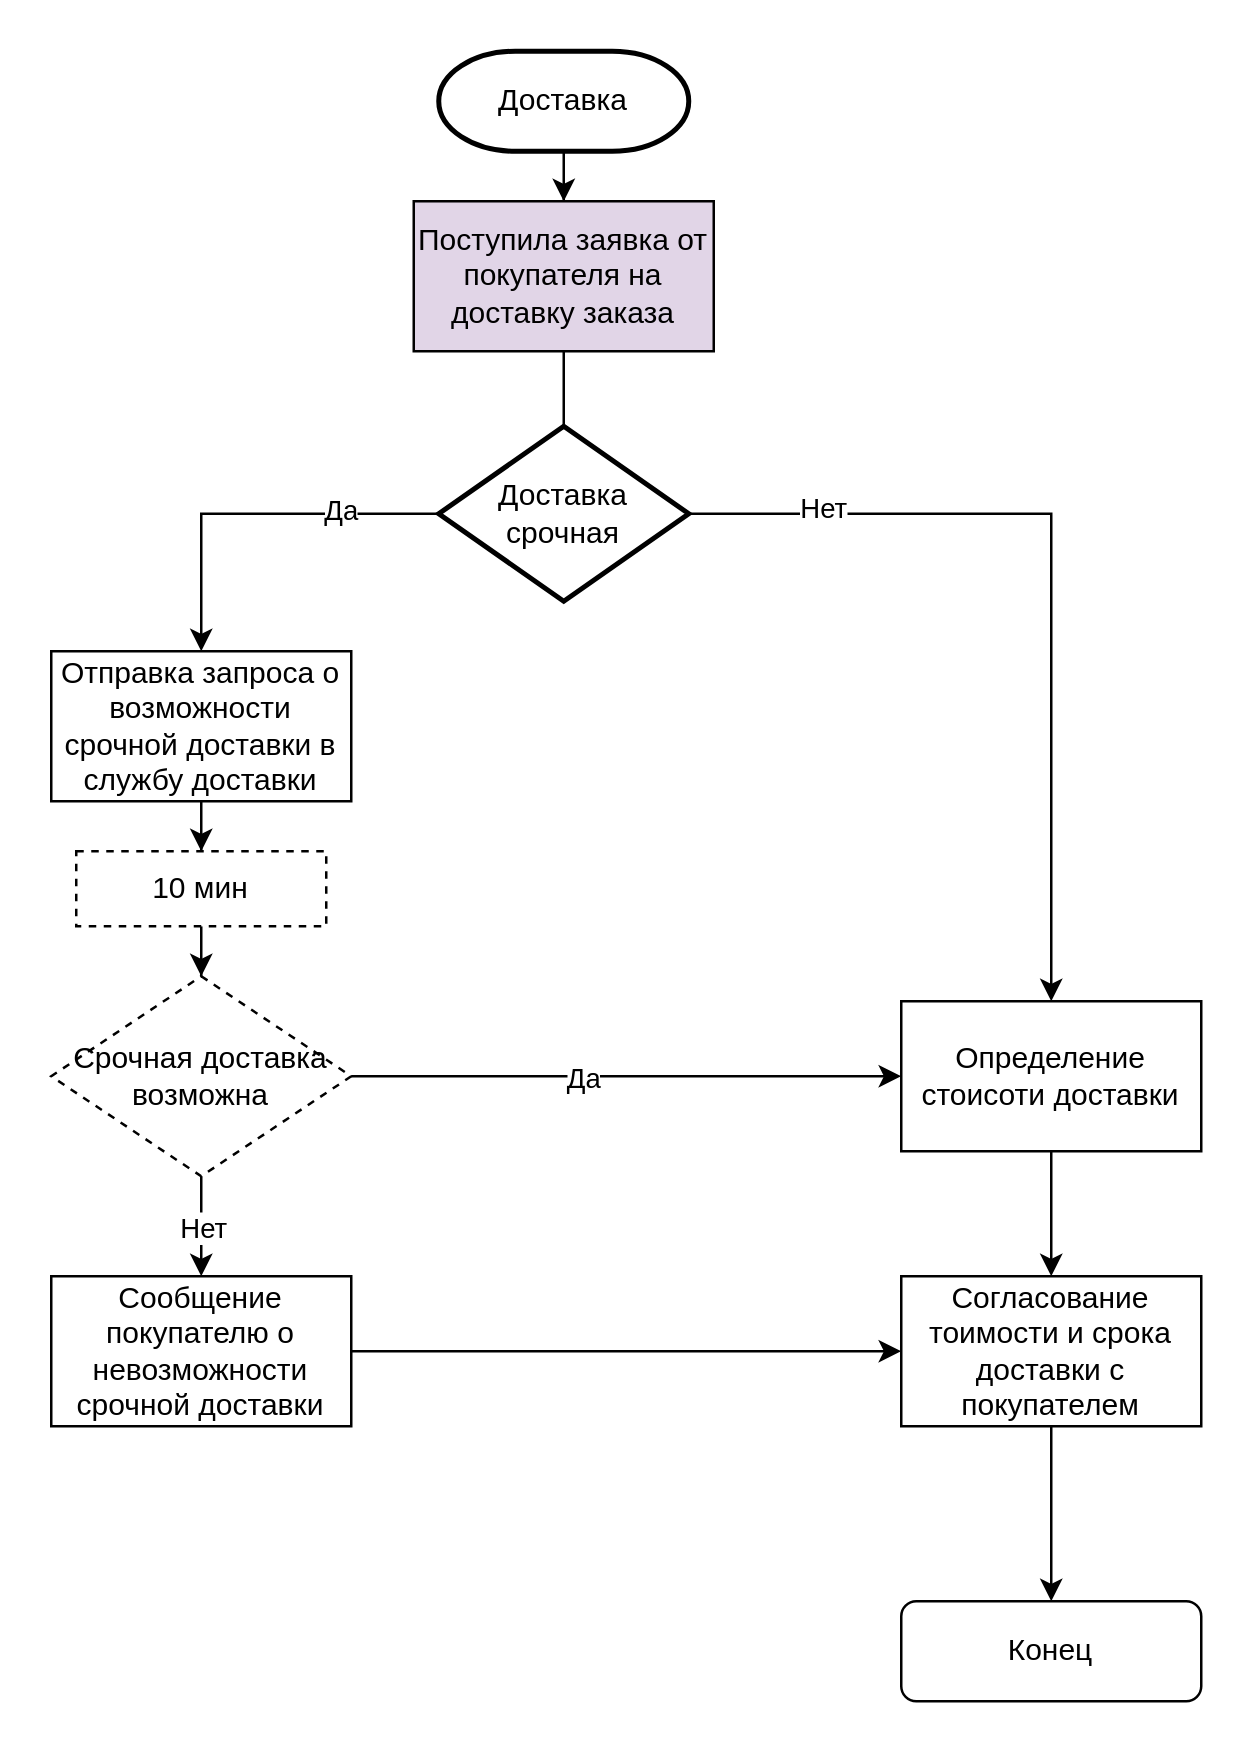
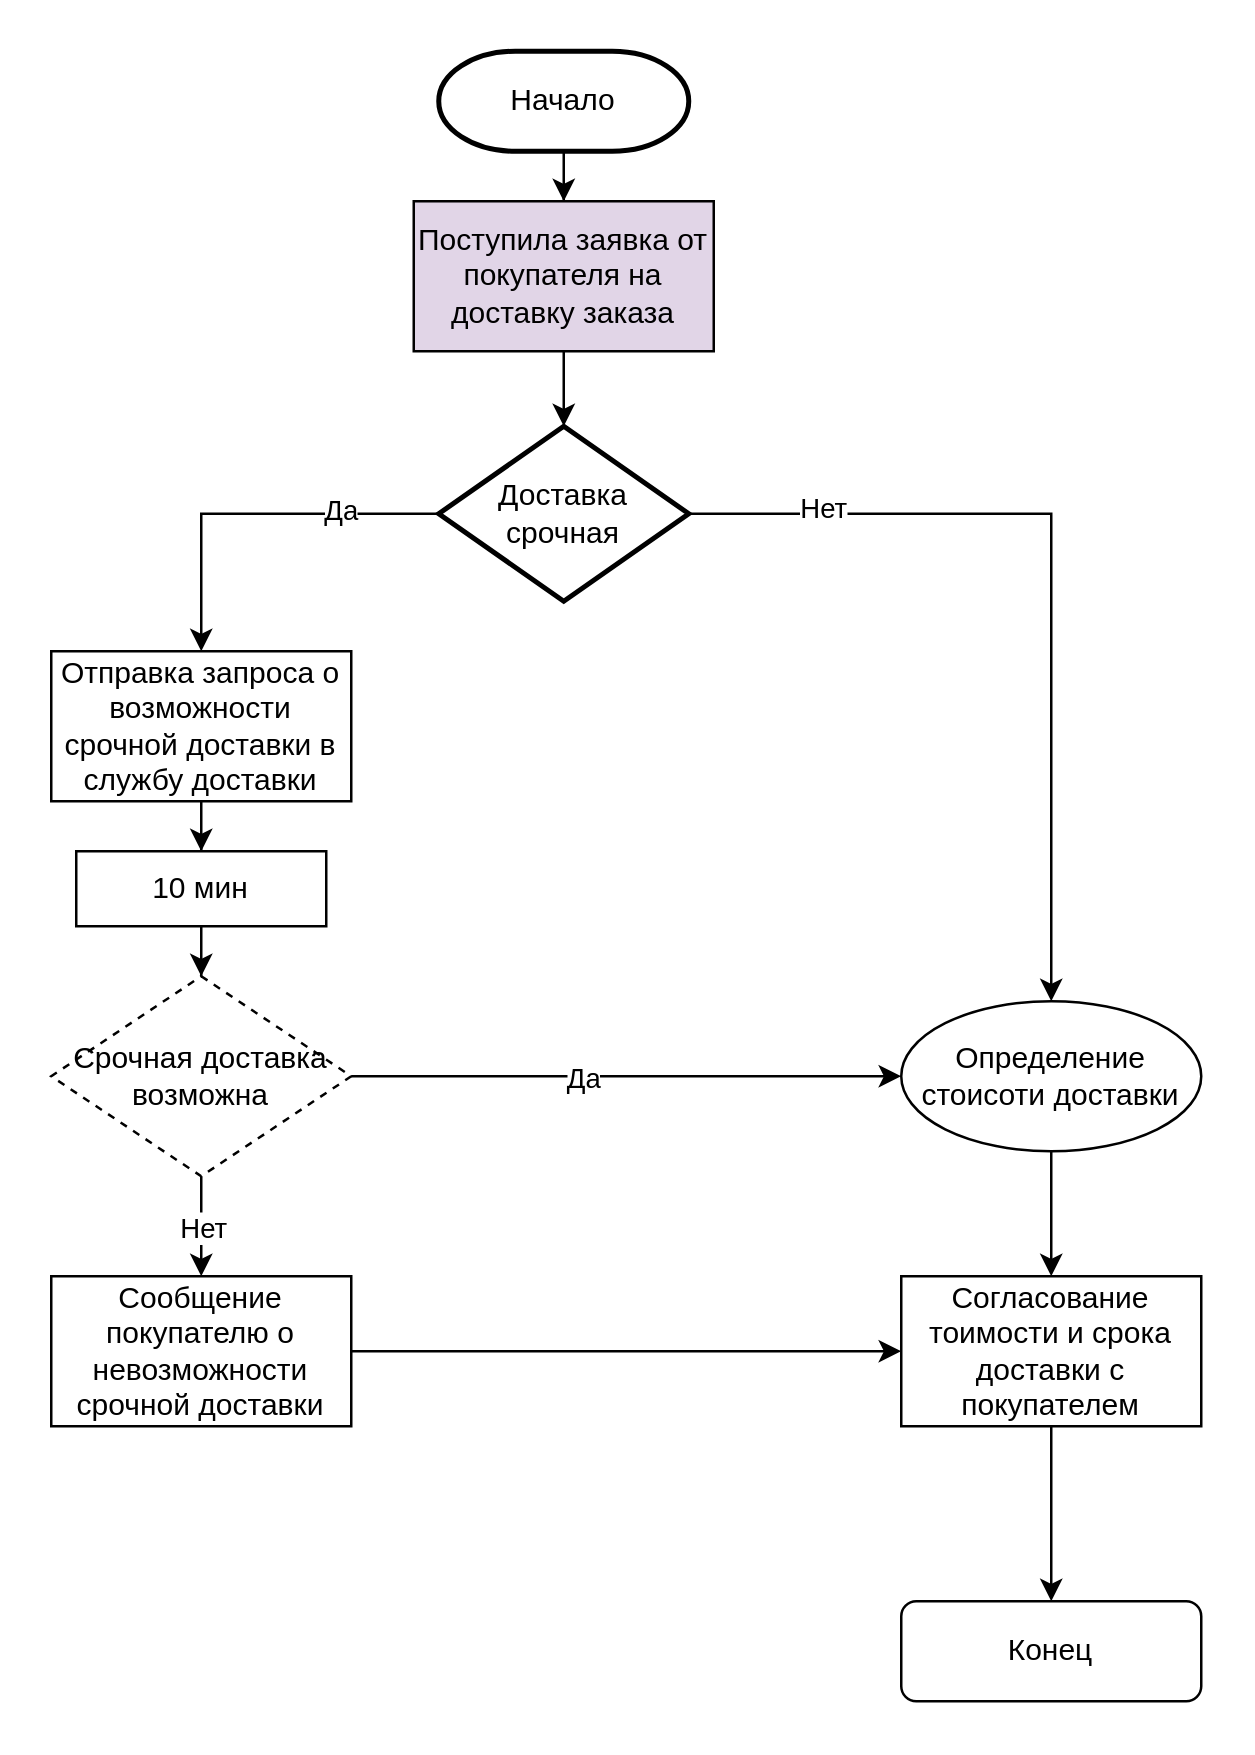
node "Доставка": label "Доставка" -> "Начало"
edge "Поступила заявка от покупателя на доставку заказа" -- "Доставка срочная": arrowhead none -> classic
node "10 мин": style dashed -> solid
node "Определение стоисоти доставки": shape rectangle -> ellipse
